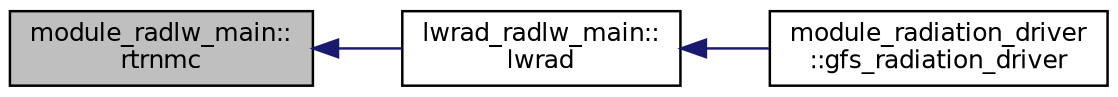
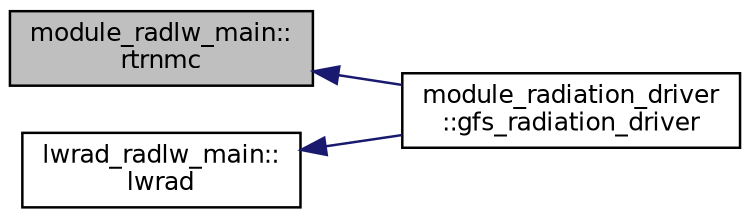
edge "lwrad_radlw_main:: lwrad" -> "module_radlw_main:: rtrnmc": now "module_radiation_driver ::gfs_radiation_driver" -> "module_radlw_main:: rtrnmc"
